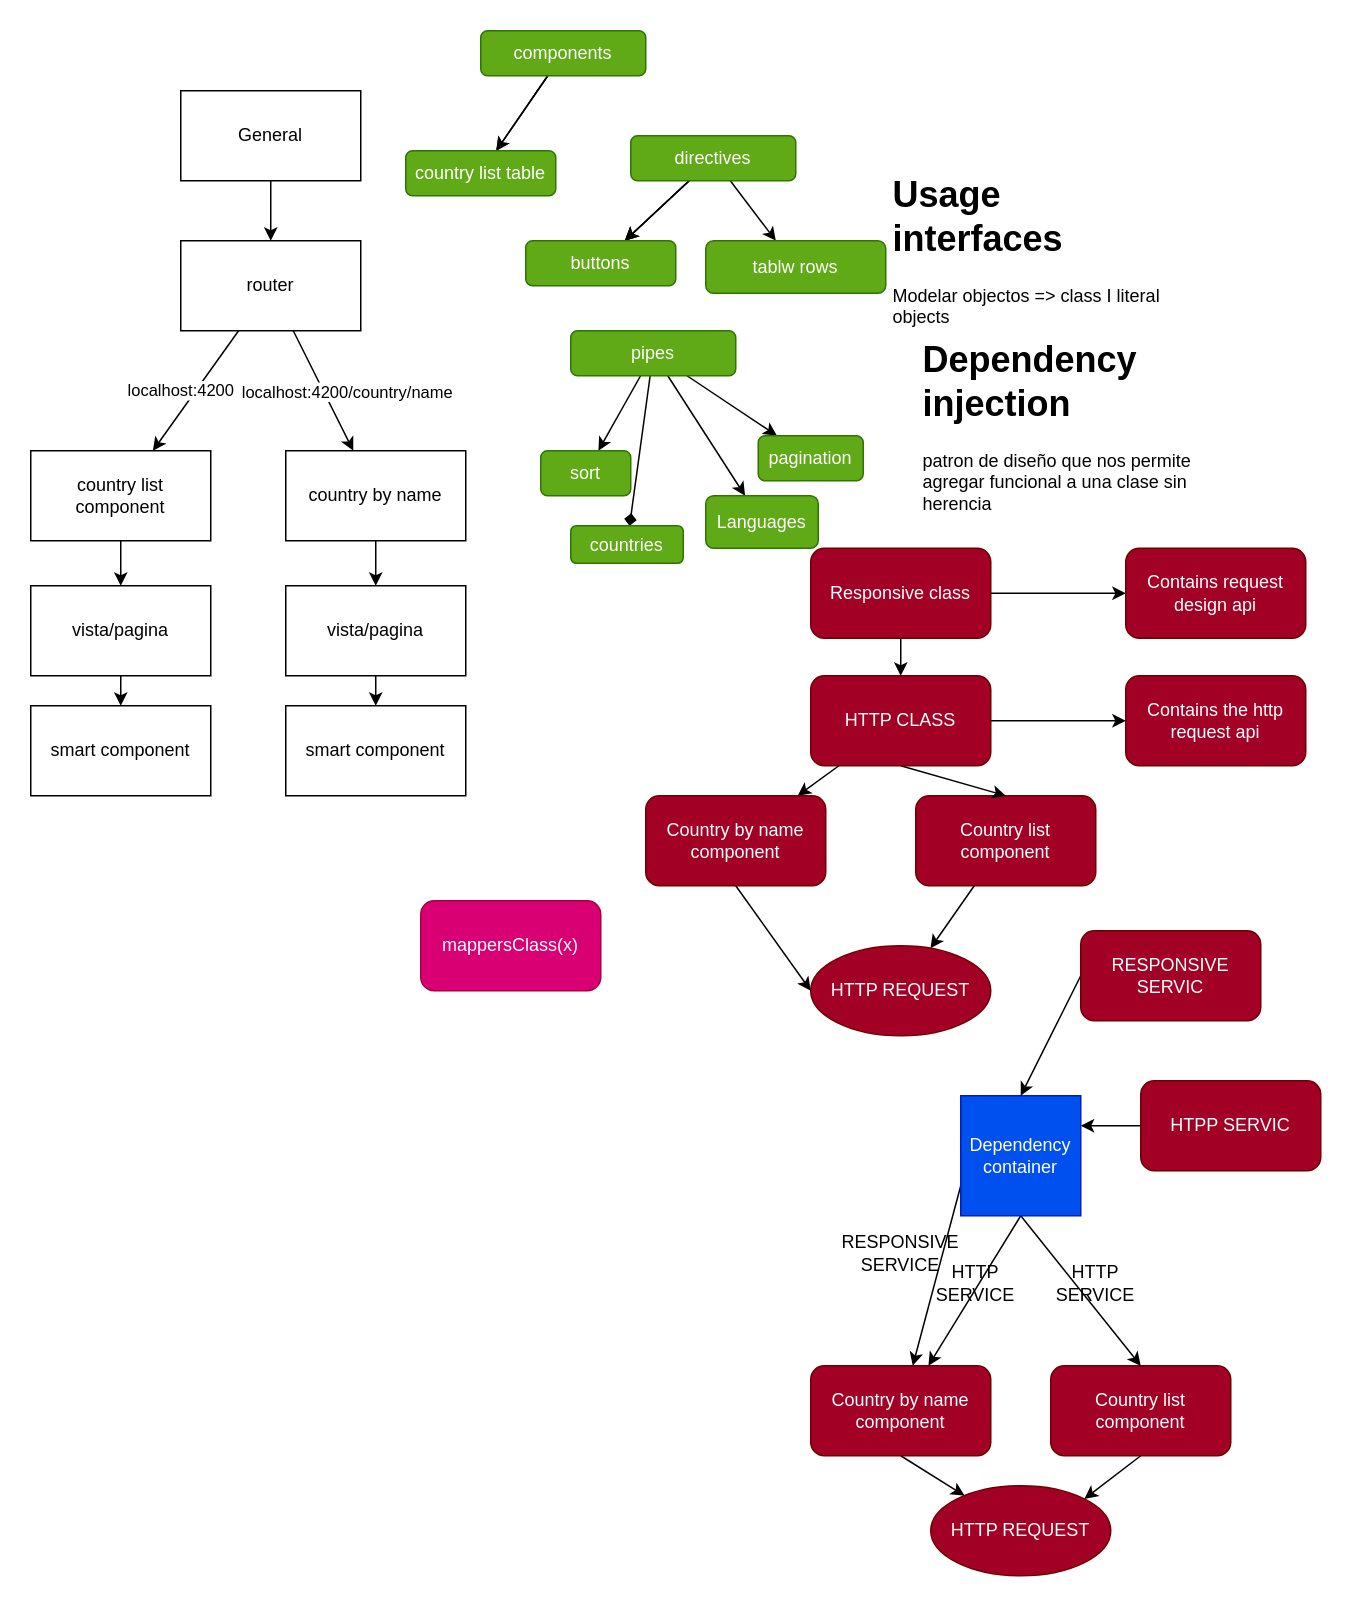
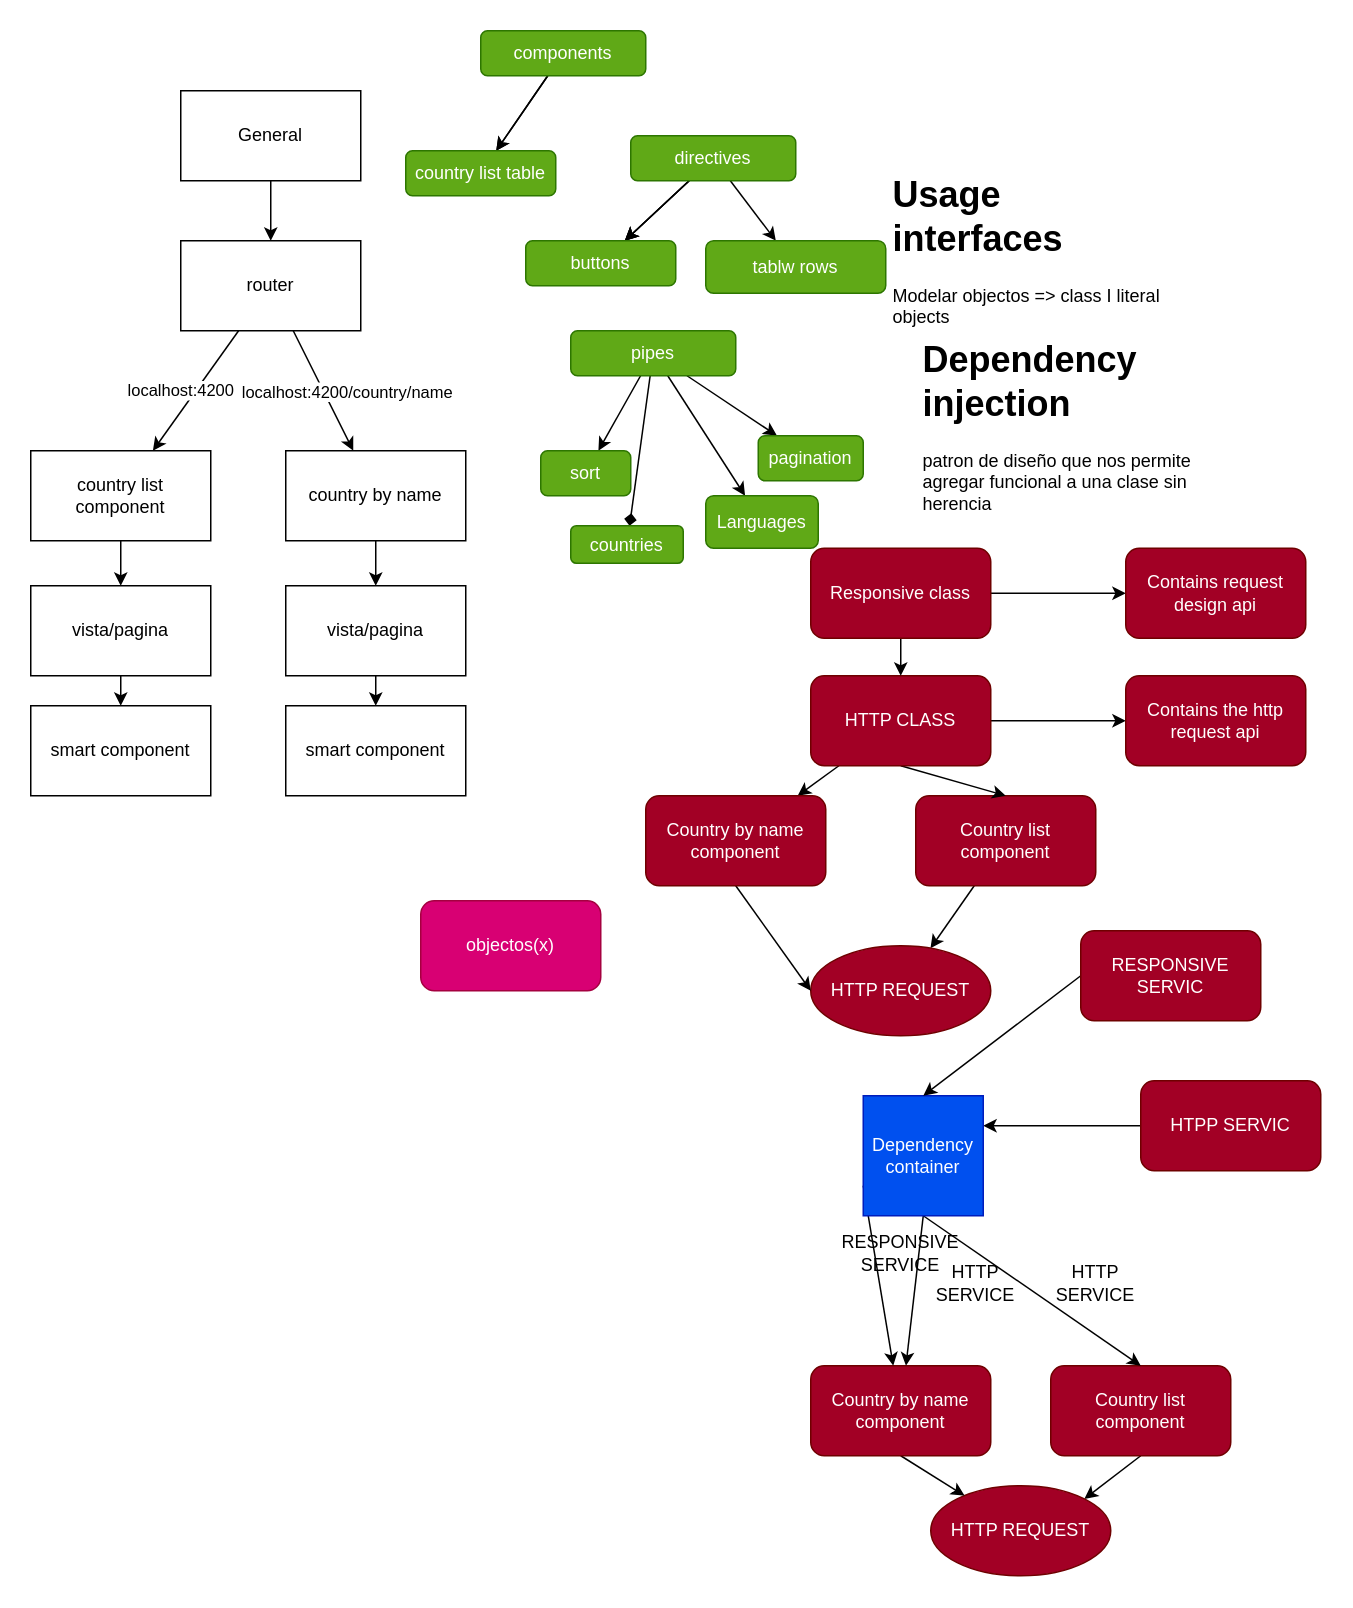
node "mappersClass(x)": label "mappersClass(x)" -> "objectos(x)"
node "Dependency container": moved (1021, 1156) -> (923, 1156)
